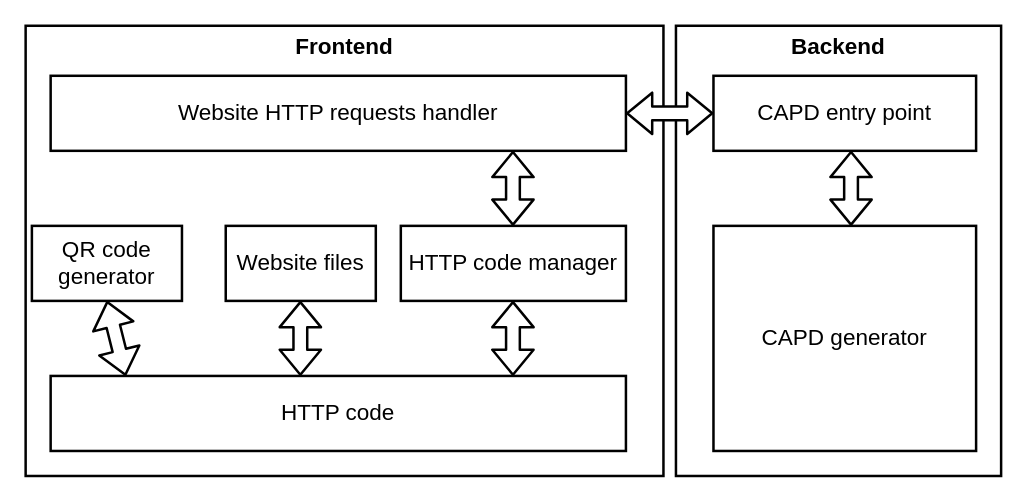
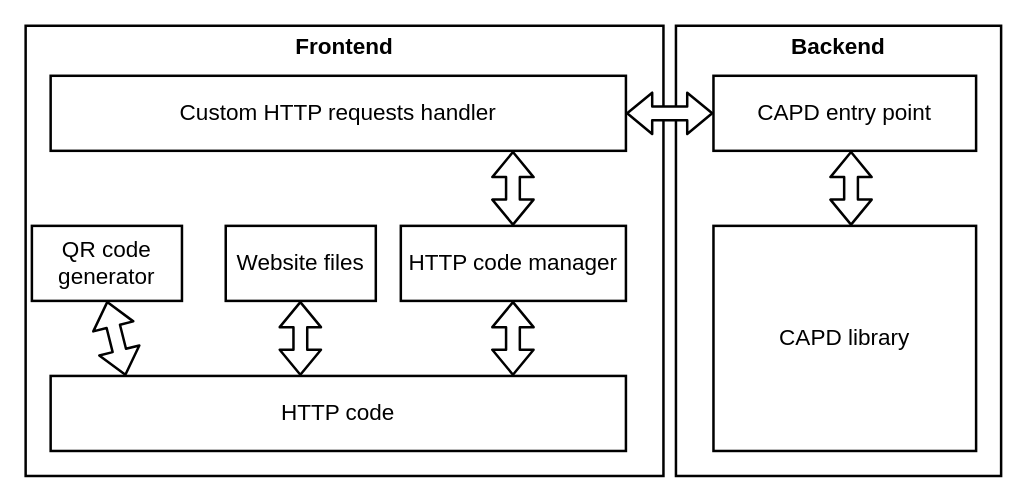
node "Website HTTP requests handler": label "Website HTTP requests handler" -> "Custom HTTP requests handler"
node "CAPD generator": label "CAPD generator" -> "CAPD library"
